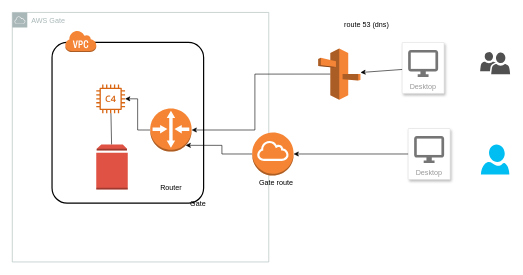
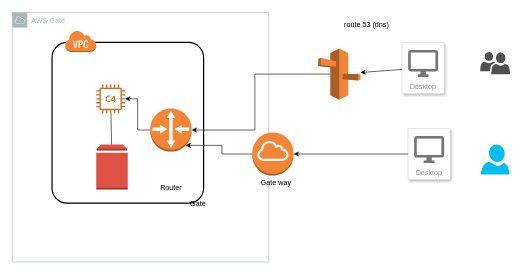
node "Gate route": label "Gate route" -> "Gate way"
